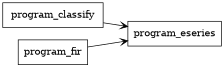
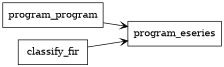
node "program_classify": label "program_classify" -> "program_program"
node "program_fir": label "program_fir" -> "classify_fir"
